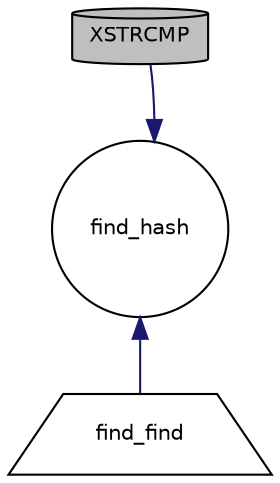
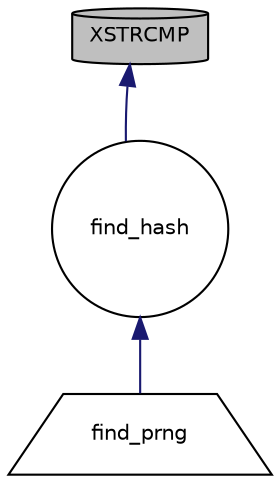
edge "XSTRCMP" -> "find_hash": reversed
node "find_find": label "find_find" -> "find_prng"
